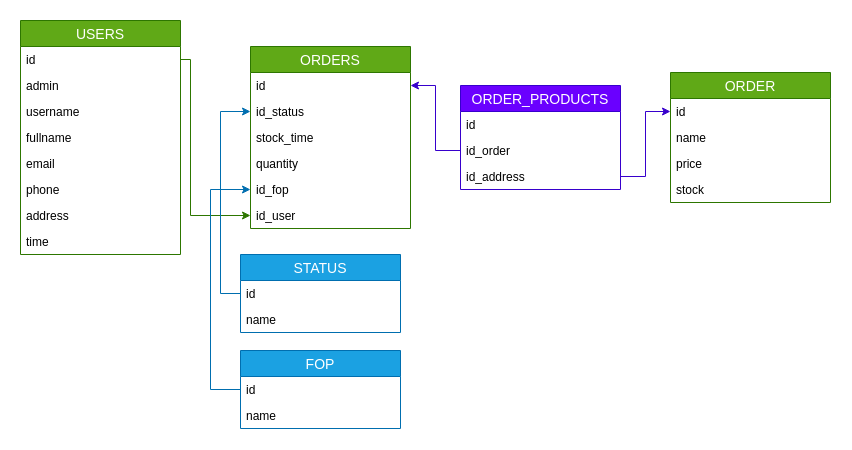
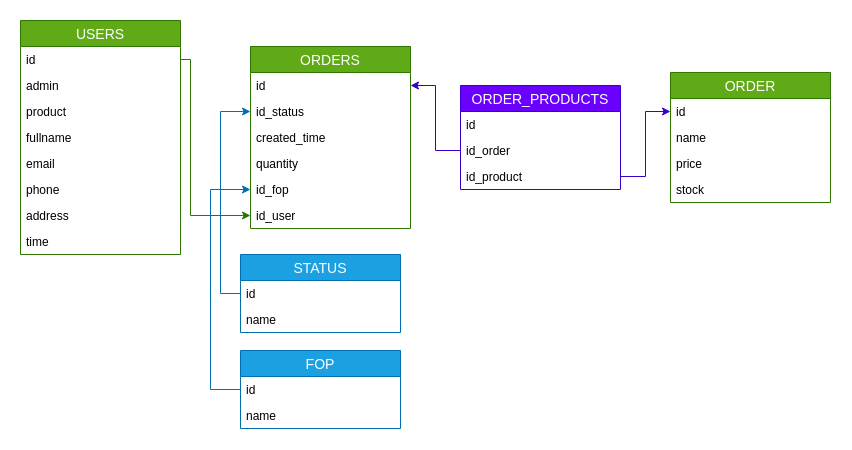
node "username": label "username" -> "product"
node "stock_time": label "stock_time" -> "created_time"
node "id_address": label "id_address" -> "id_product"
